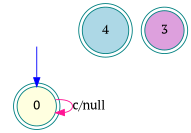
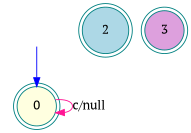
node "4": label "4" -> "2"
